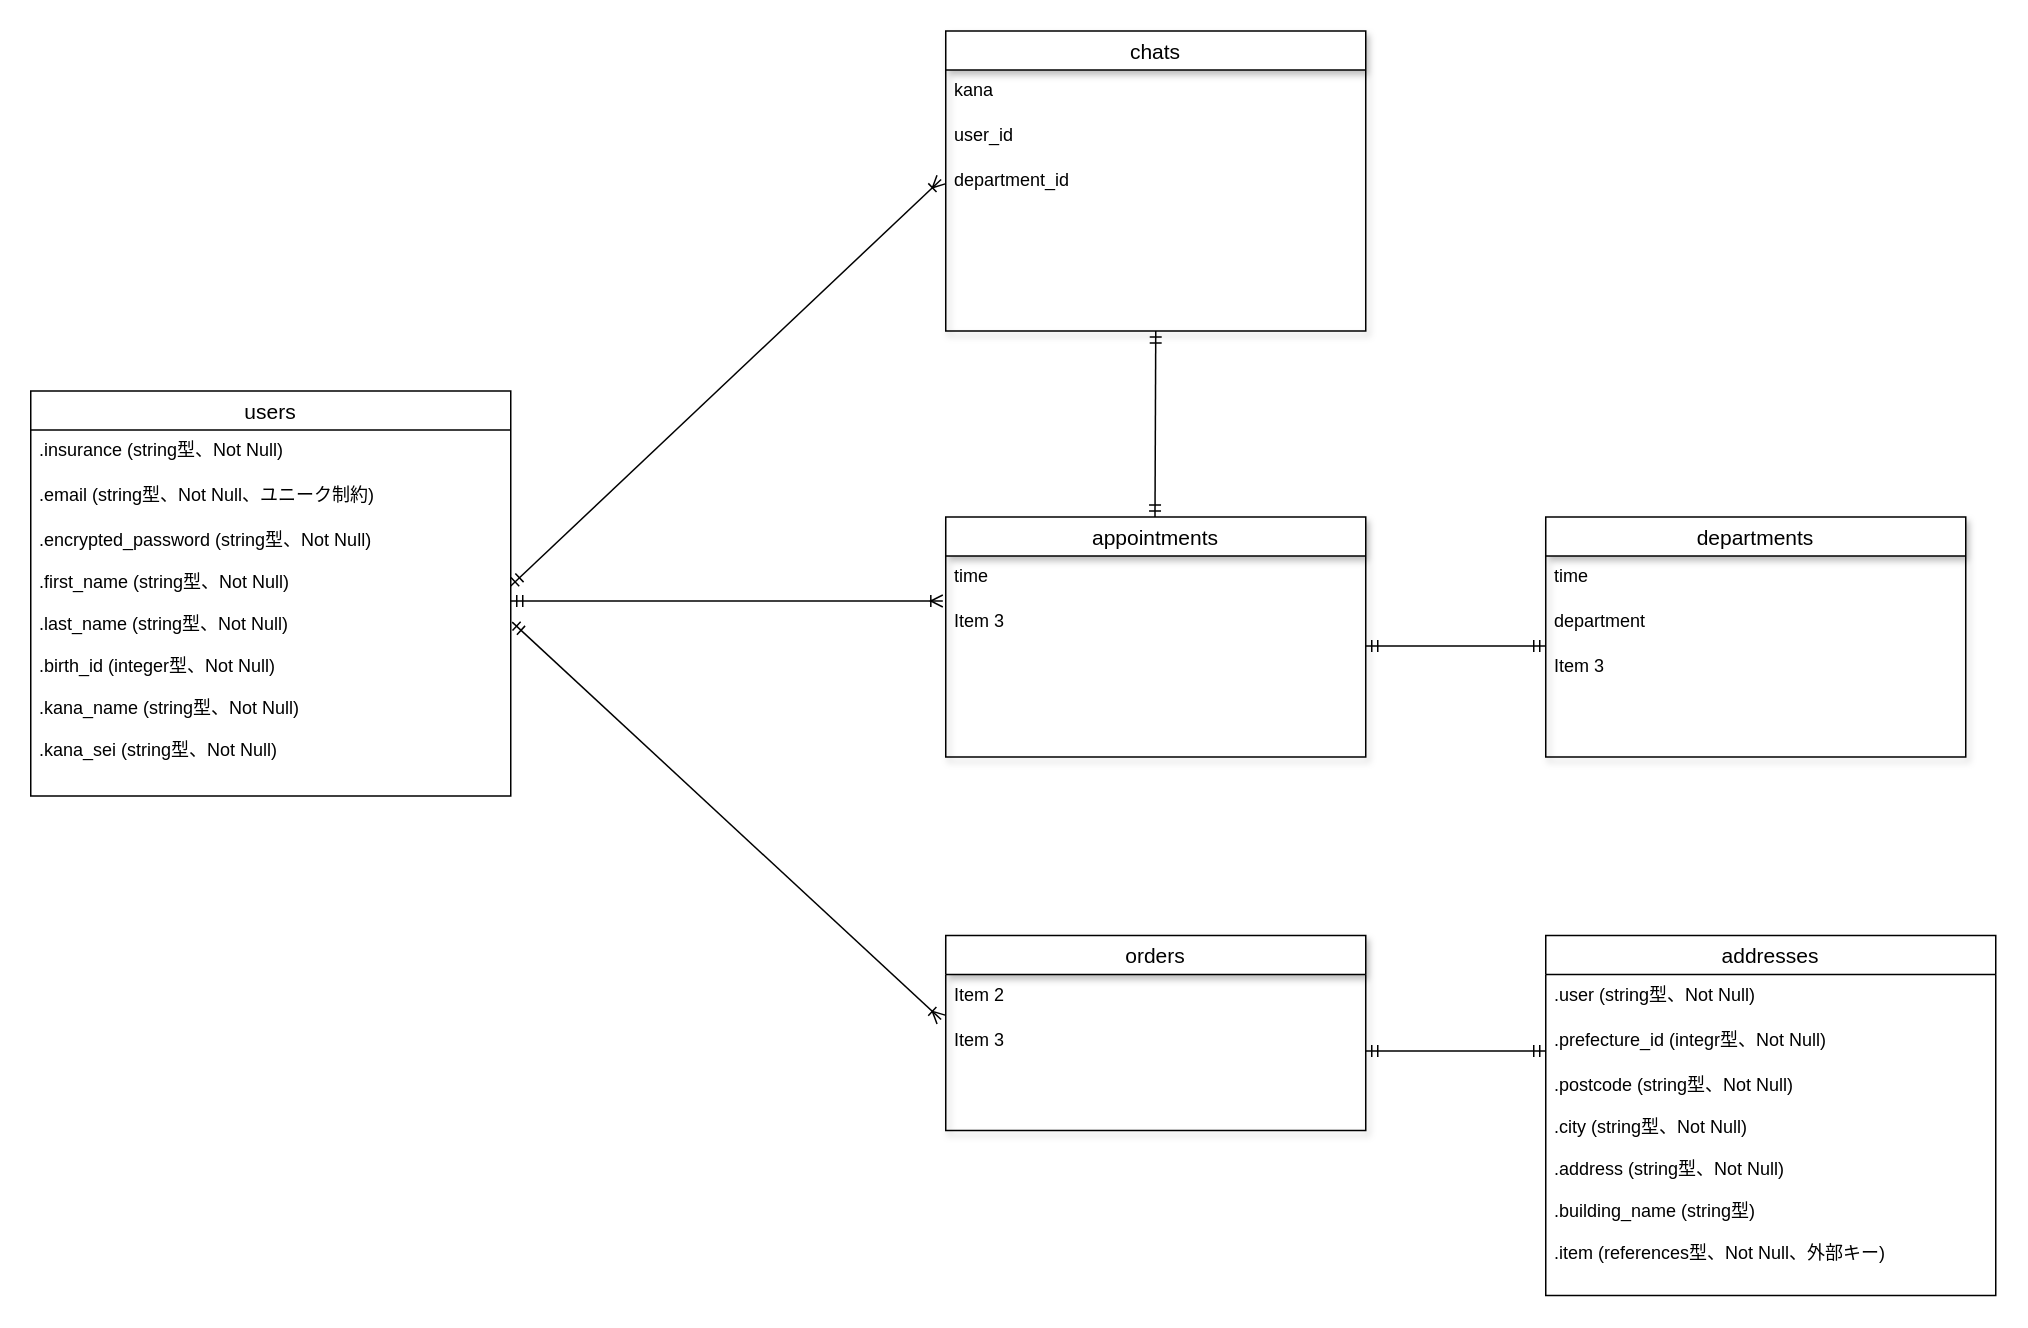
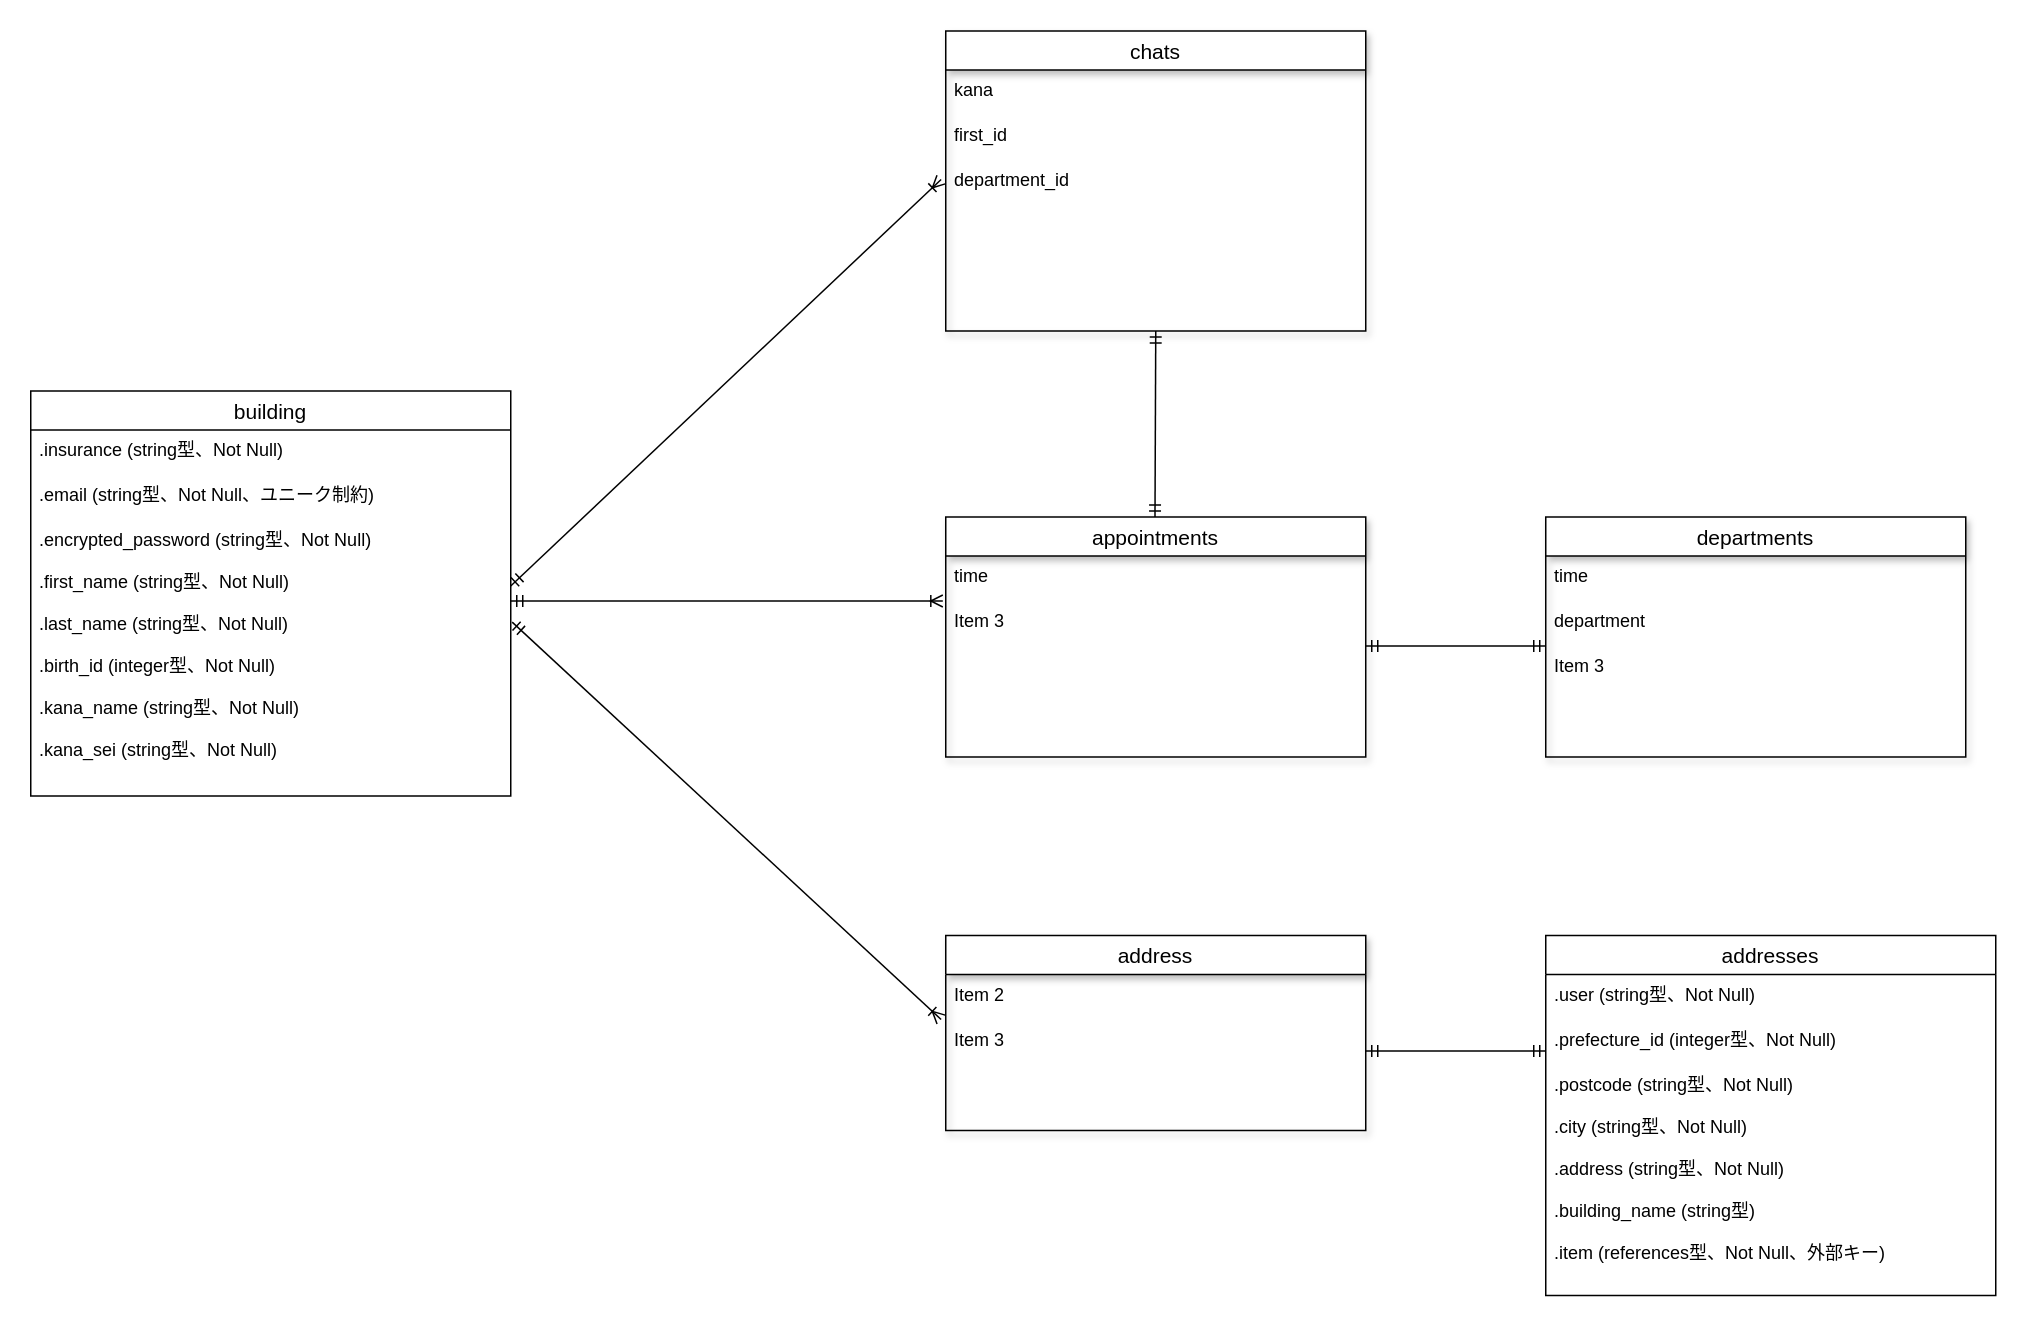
node "user_id": label "user_id" -> "first_id"
node "users": label "users" -> "building"
node "orders": label "orders" -> "address"
node ".prefecture_id (integr型、Not Null)": label ".prefecture_id (integr型、Not Null)" -> ".prefecture_id (integer型、Not Null)"
